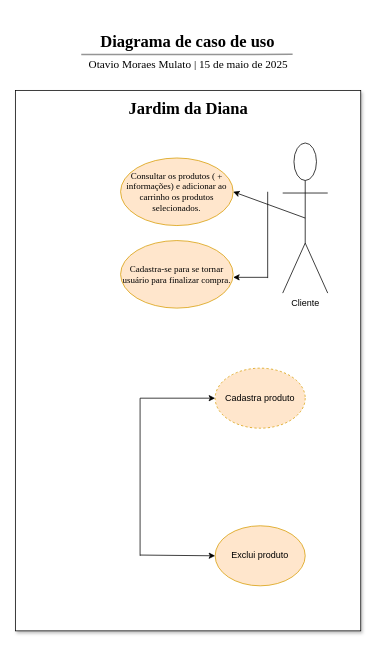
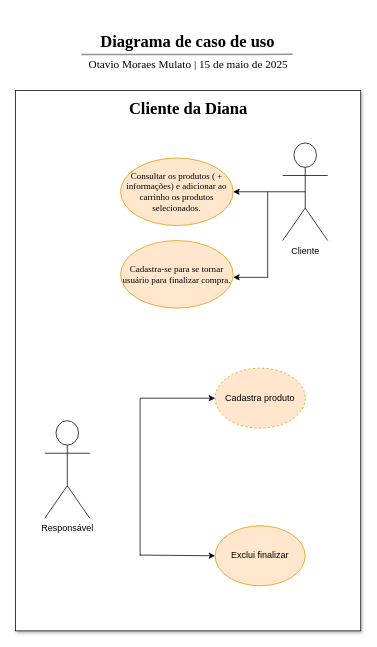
node "Jardim da Diana": label "Jardim da Diana" -> "Cliente da Diana"
node "Cliente": size 45x150 -> 45x98
node "Responsável": added
node "Exclui produto": label "Exclui produto" -> "Exclui finalizar"
